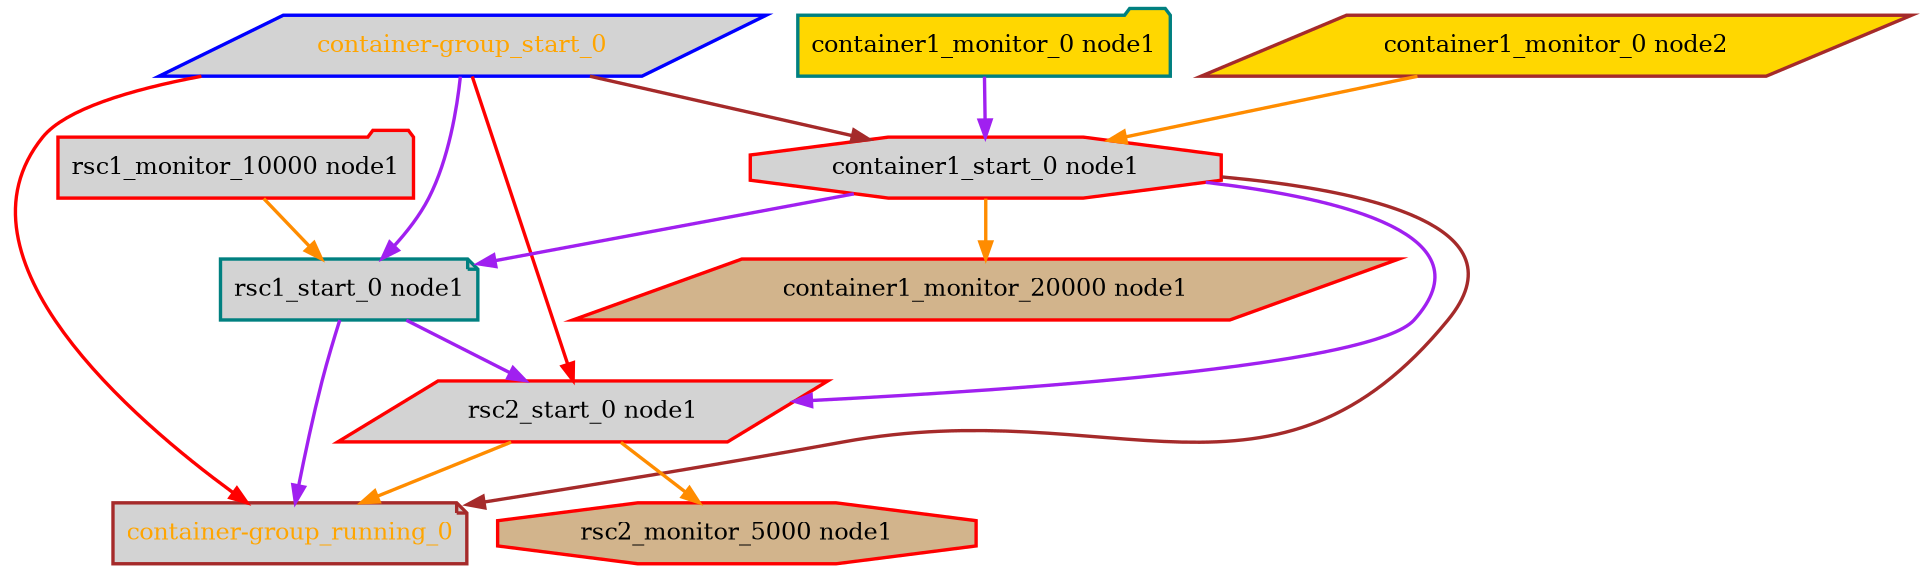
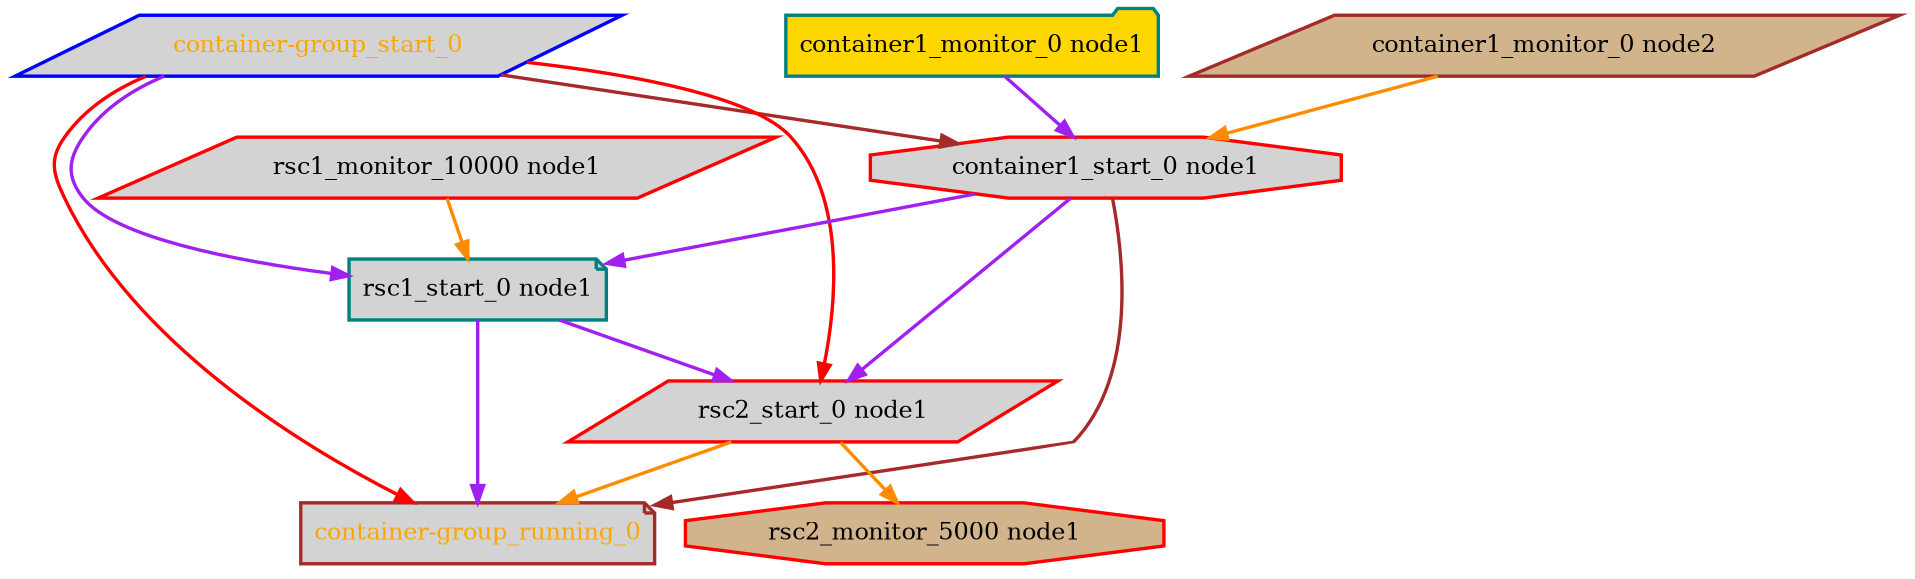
node "container1_monitor_0 node2": fillcolor gold -> tan
node "rsc1_monitor_10000 node1": shape folder -> parallelogram
node "container1_monitor_20000 node1": removed
